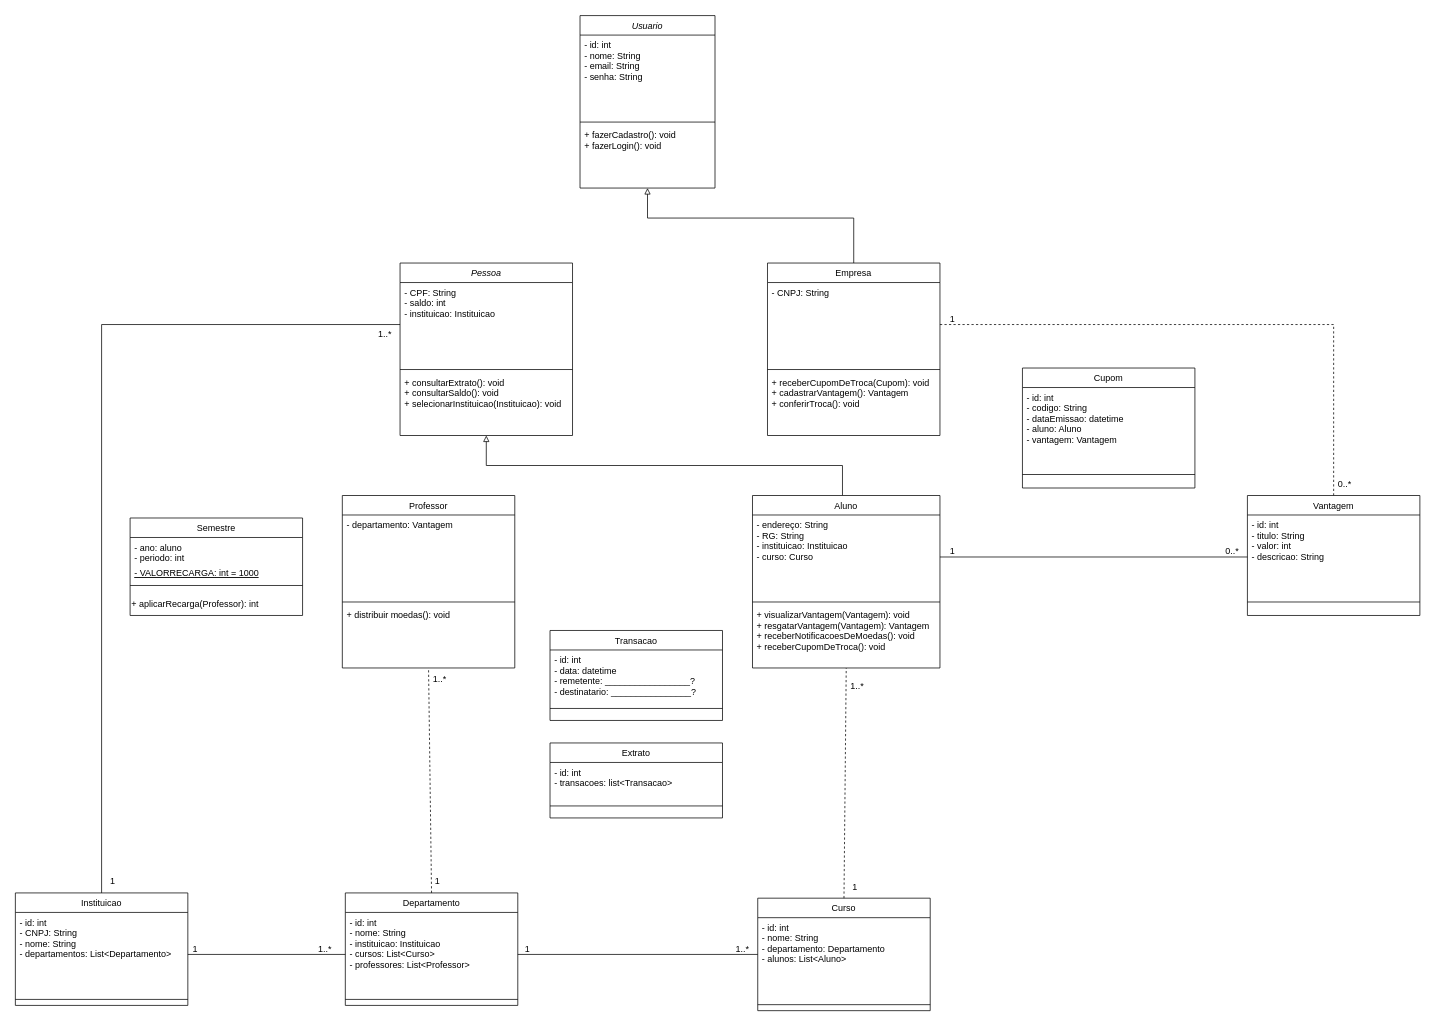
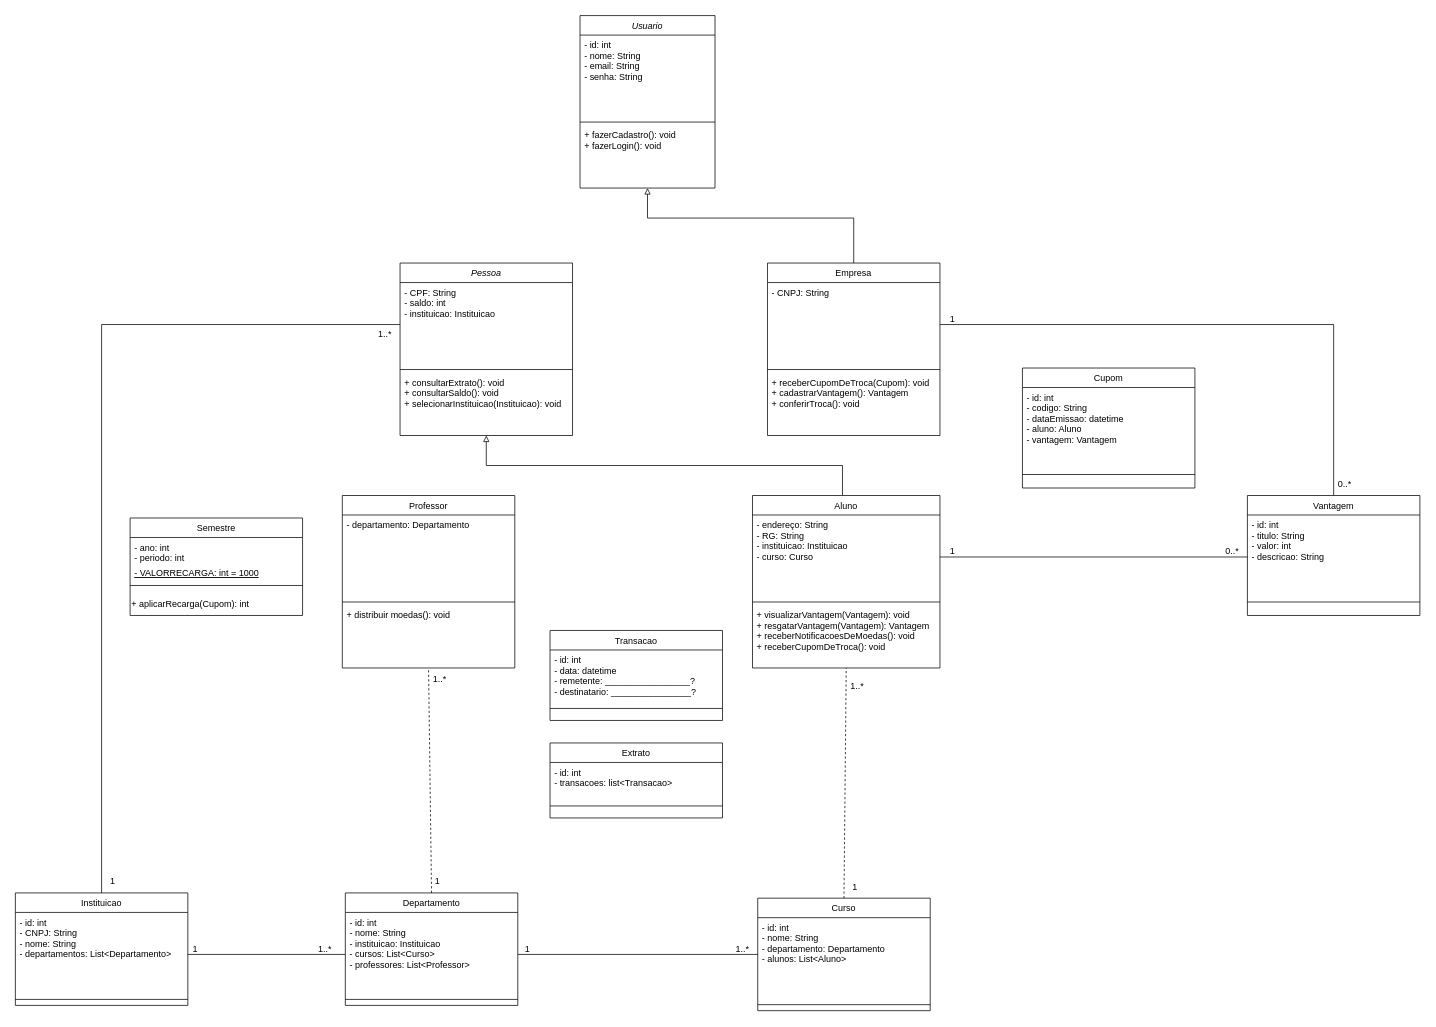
edge "- CNPJ: String" -- "Vantagem": style dashed -> solid
node "- departamento: Vantagem": label "- departamento: Vantagem" -> "- departamento: Departamento"
node "- ano: aluno - periodo: int": label "- ano: aluno - periodo: int" -> "- ano: int - periodo: int"
node "+ aplicarRecarga(Professor): int": label "+ aplicarRecarga(Professor): int" -> "+ aplicarRecarga(Cupom): int"
